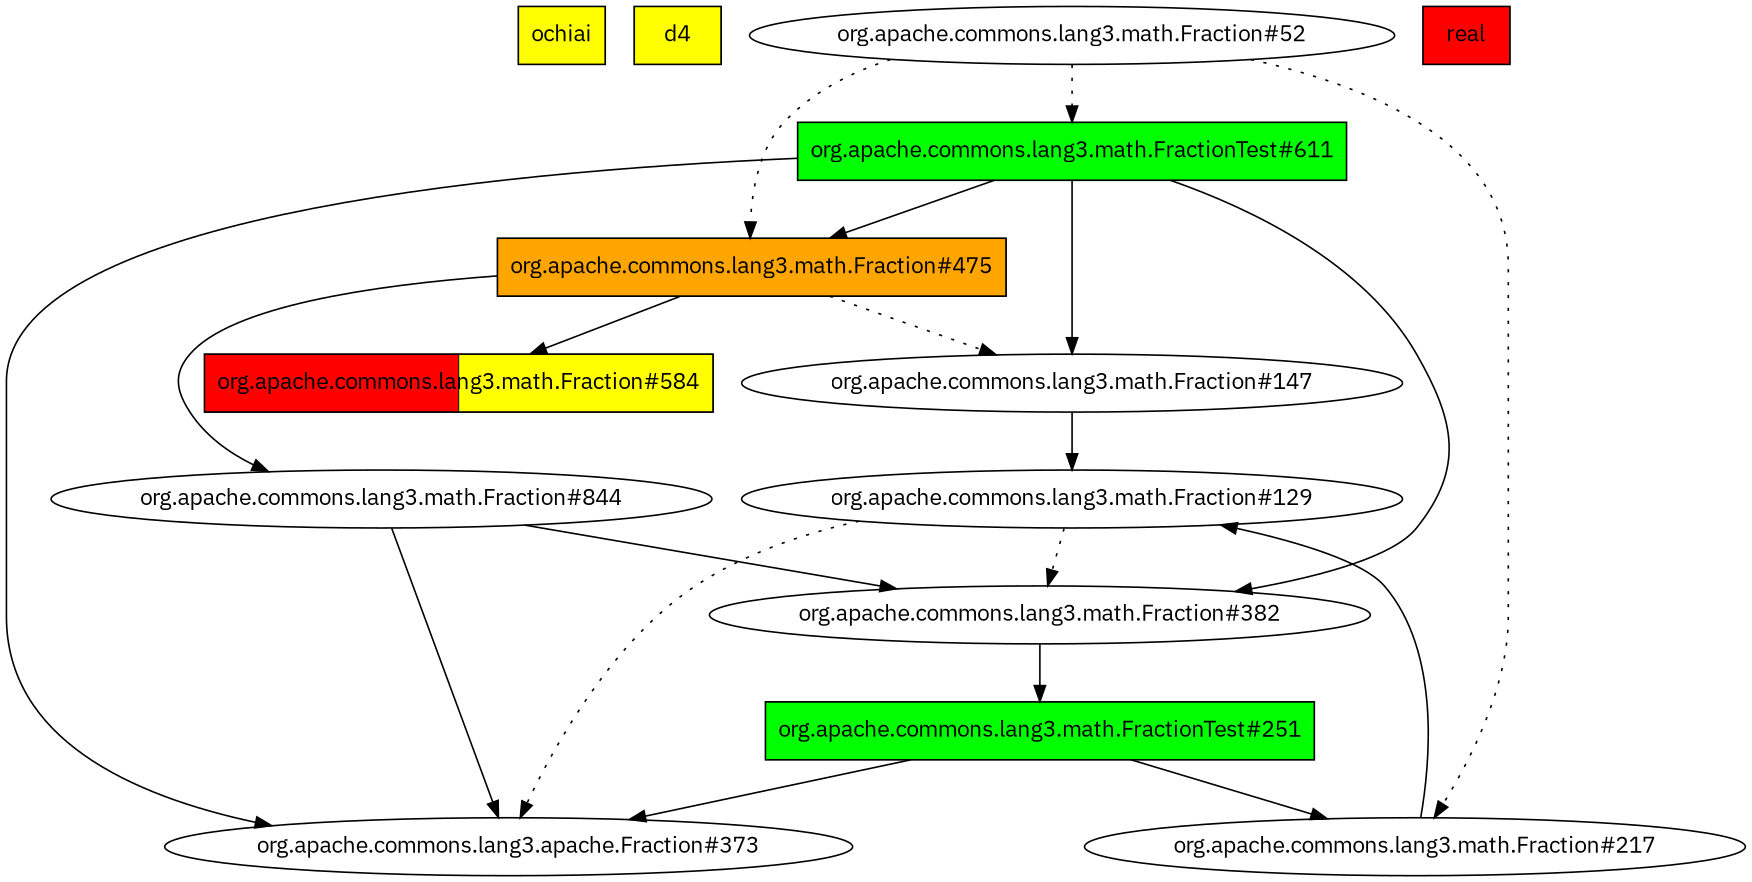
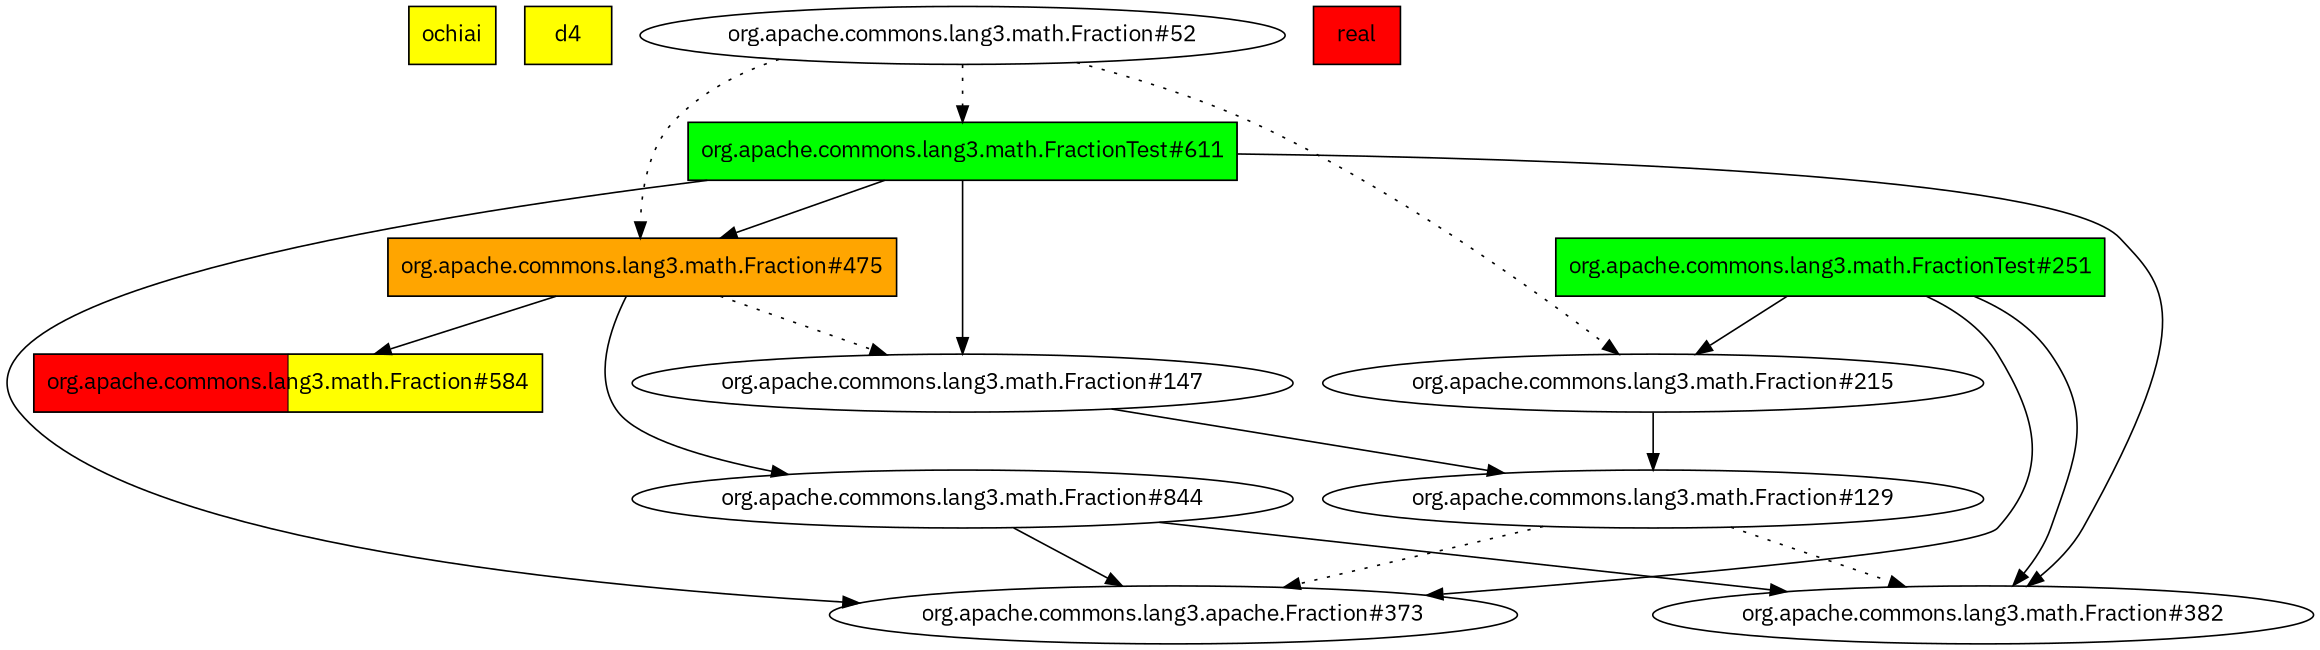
edge "org.apache.commons.lang3.math.Fraction#382" -> "org.apache.commons.lang3.math.FractionTest#251": reversed
node "org.apache.commons.lang3.math.Fraction#217": label "org.apache.commons.lang3.math.Fraction#217" -> "org.apache.commons.lang3.math.Fraction#215"
